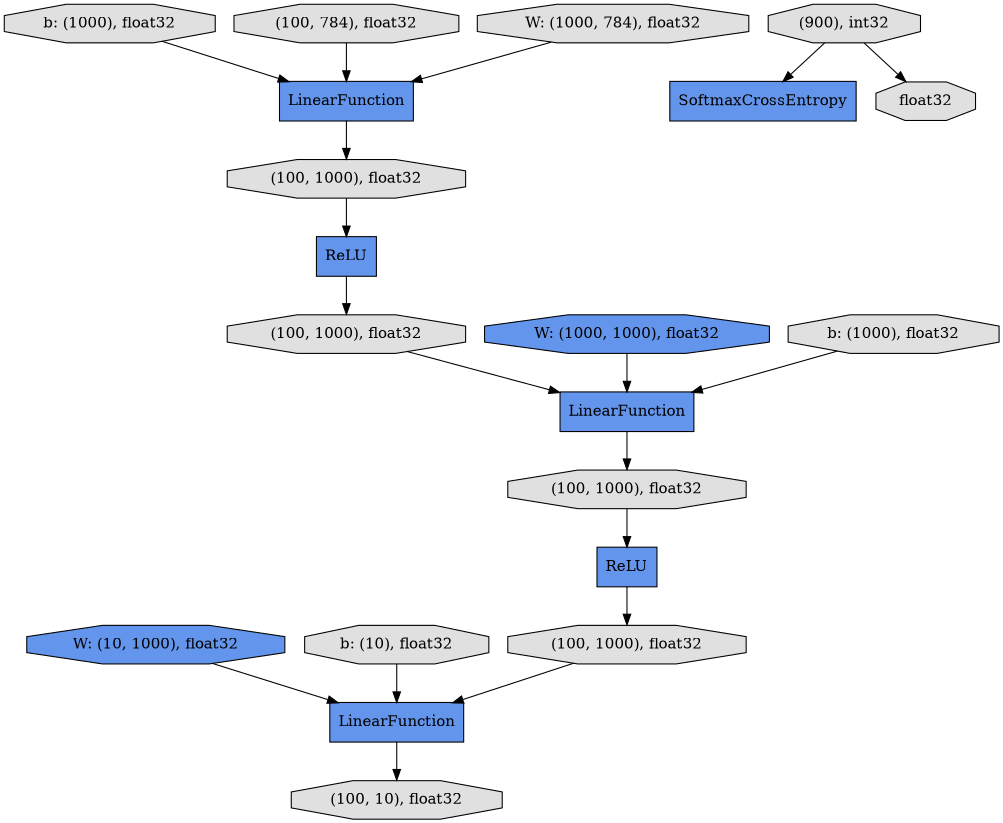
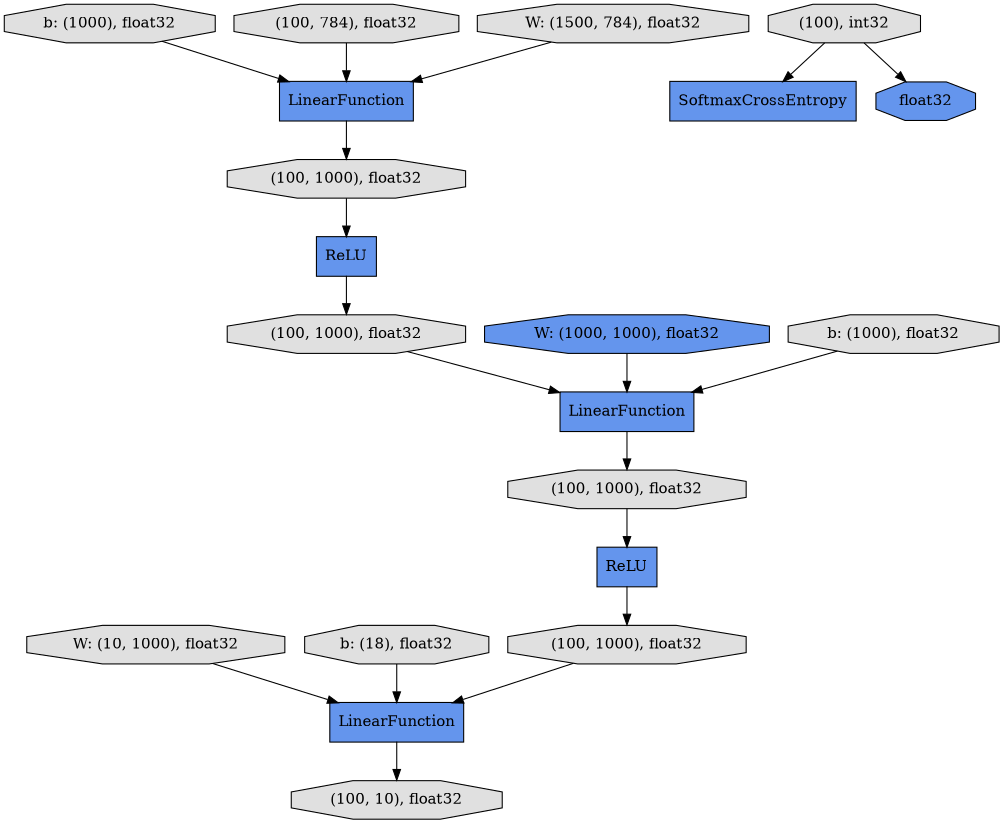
node "W: (1000, 784), float32": label "W: (1000, 784), float32" -> "W: (1500, 784), float32"
node "(900), int32": label "(900), int32" -> "(100), int32"
node "float32": fillcolor #e0e0e0 -> #6495ed
node "W: (10, 1000), float32": fillcolor #6495ed -> #e0e0e0
node "b: (10), float32": label "b: (10), float32" -> "b: (18), float32"
